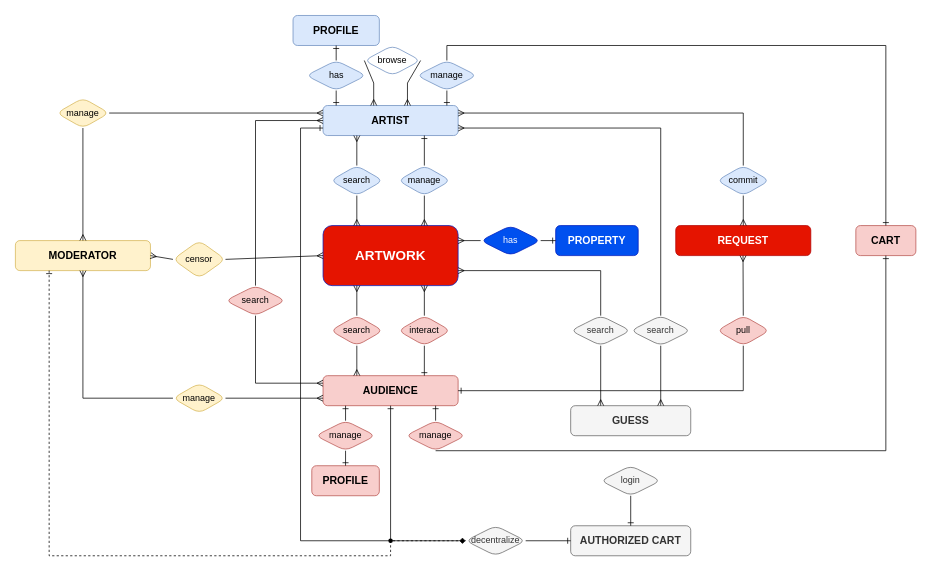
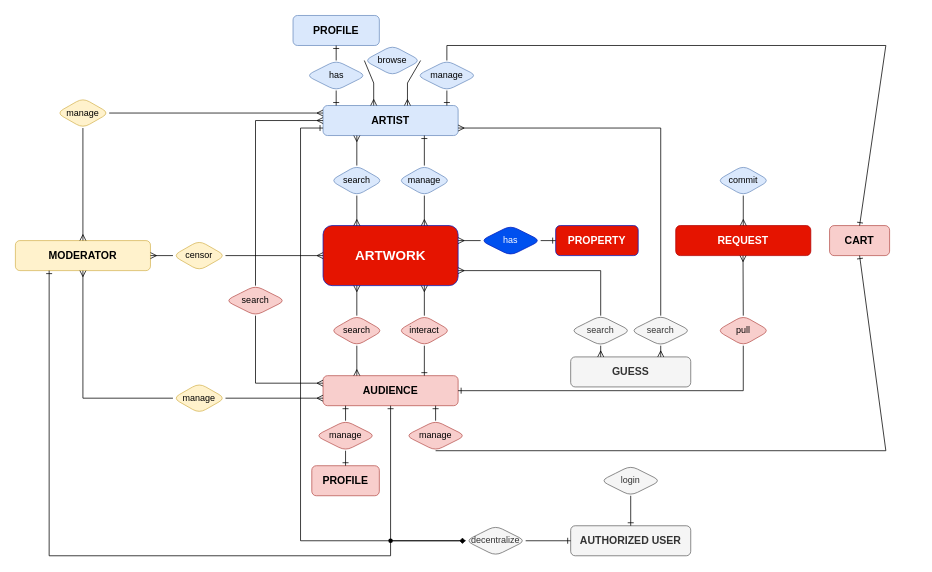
node "browse": fillcolor #ffffff -> #dae8fc
edge "commit" -> "ARTIST": removed
node "PROPERTY": fillcolor #0050ef -> #e51400
node "CART": moved (885, 240) -> (859, 240)
node "censor": size 53x38 -> 53x30
node "GUESS": moved (630, 420) -> (630, 372)
node "AUTHORIZED CART": label "AUTHORIZED CART" -> "AUTHORIZED USER"
edge "decentralize" -> "MODERATOR": style dashed -> solid
